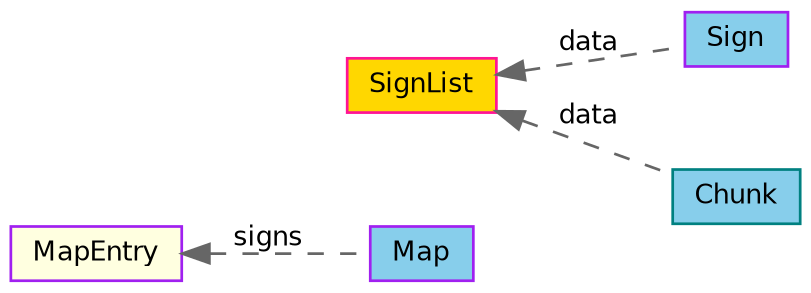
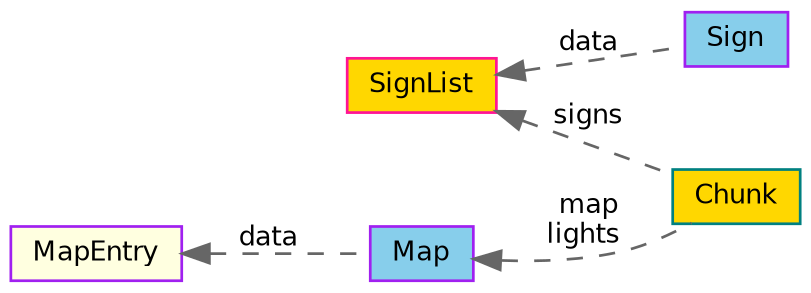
edge "Chunk" -> "SignList": label " data" -> " signs"
node "Chunk": fillcolor skyblue -> gold
edge "Map" -> "MapEntry": label " signs" -> " data"
edge "Chunk" -> "Map": added, label "map lights"
